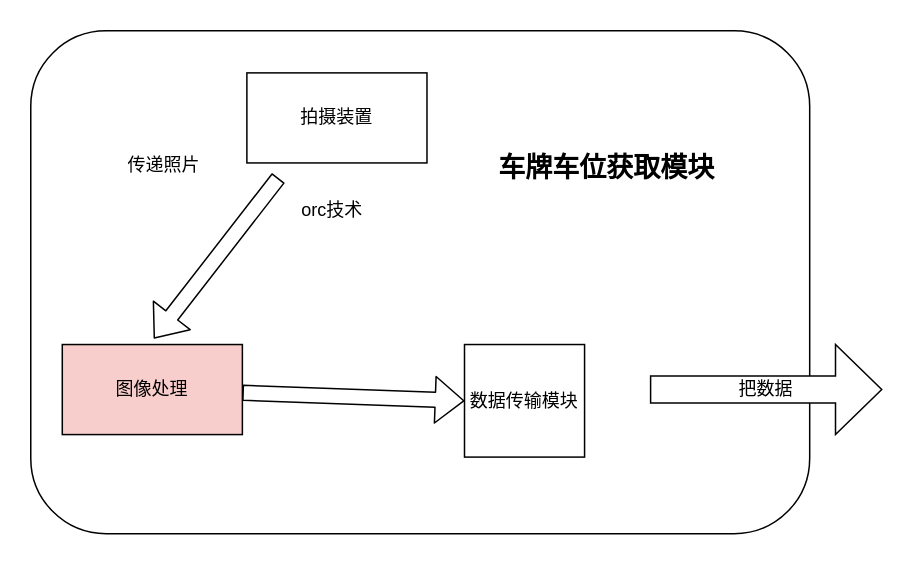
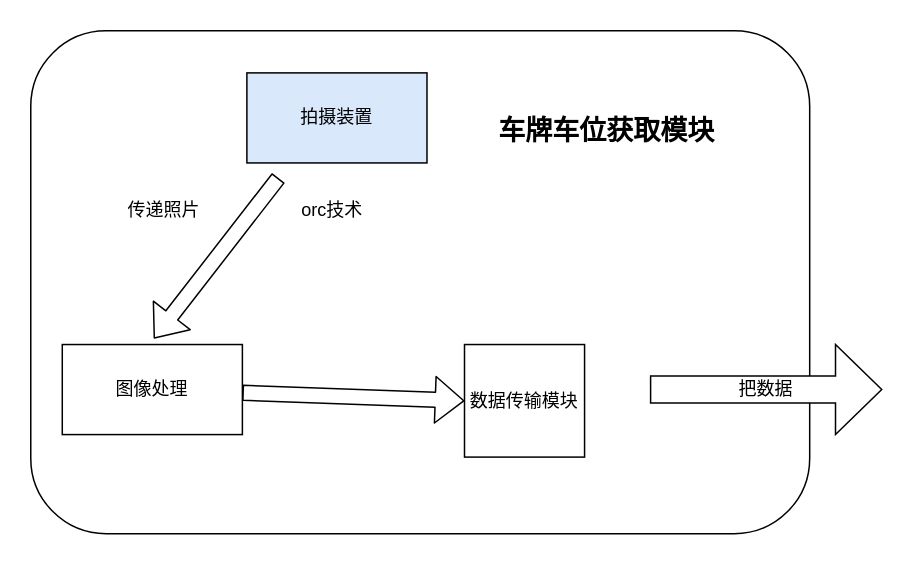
node "拍摄装置": fillcolor #ffffff -> #dae8fc
node "传递照片": moved (164, 166) -> (164, 211)
node "车牌车位获取模块": moved (607, 168) -> (607, 131)
node "图像处理": fillcolor #f8cecc -> #ffffff
